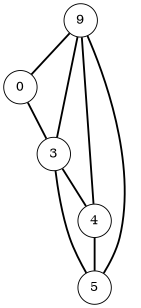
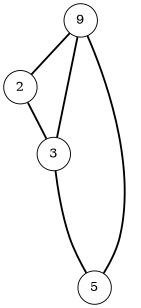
node "0": label "0" -> "2"
node "4": removed
